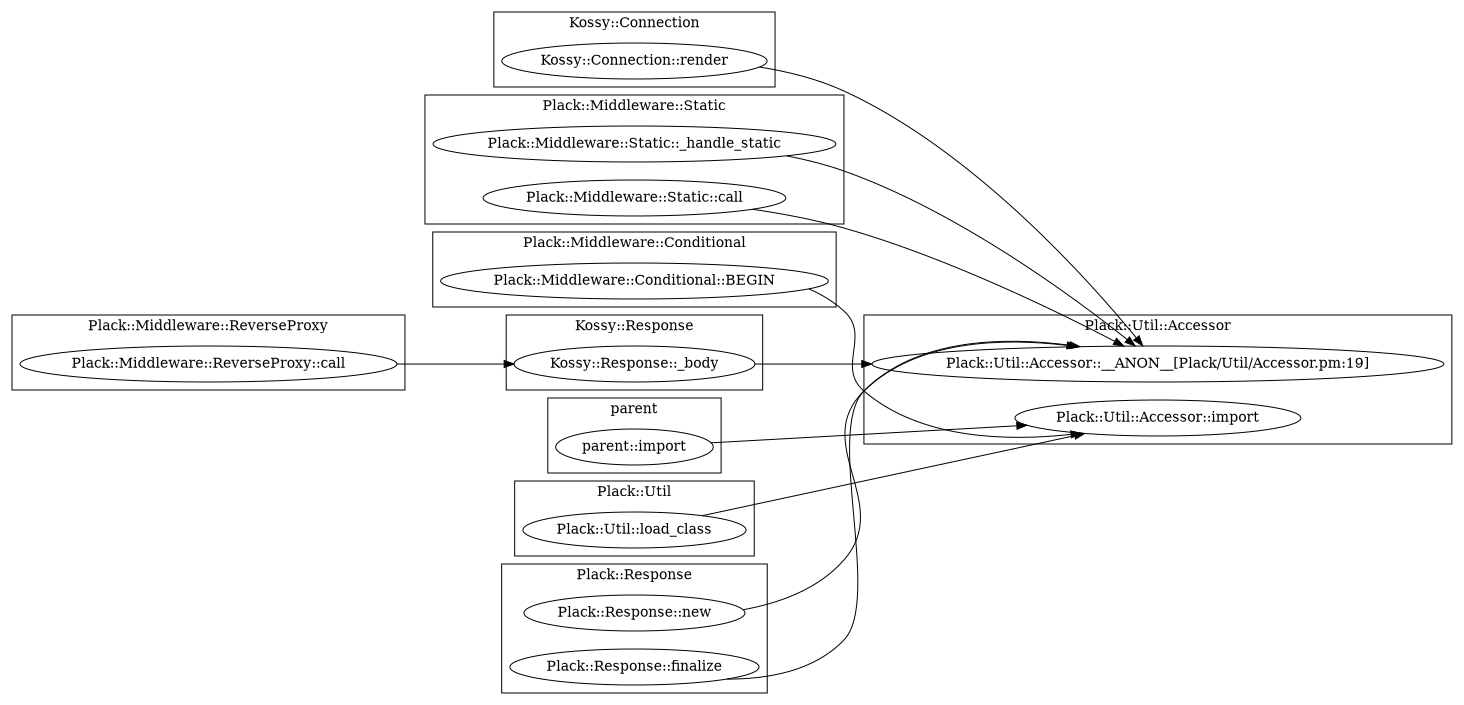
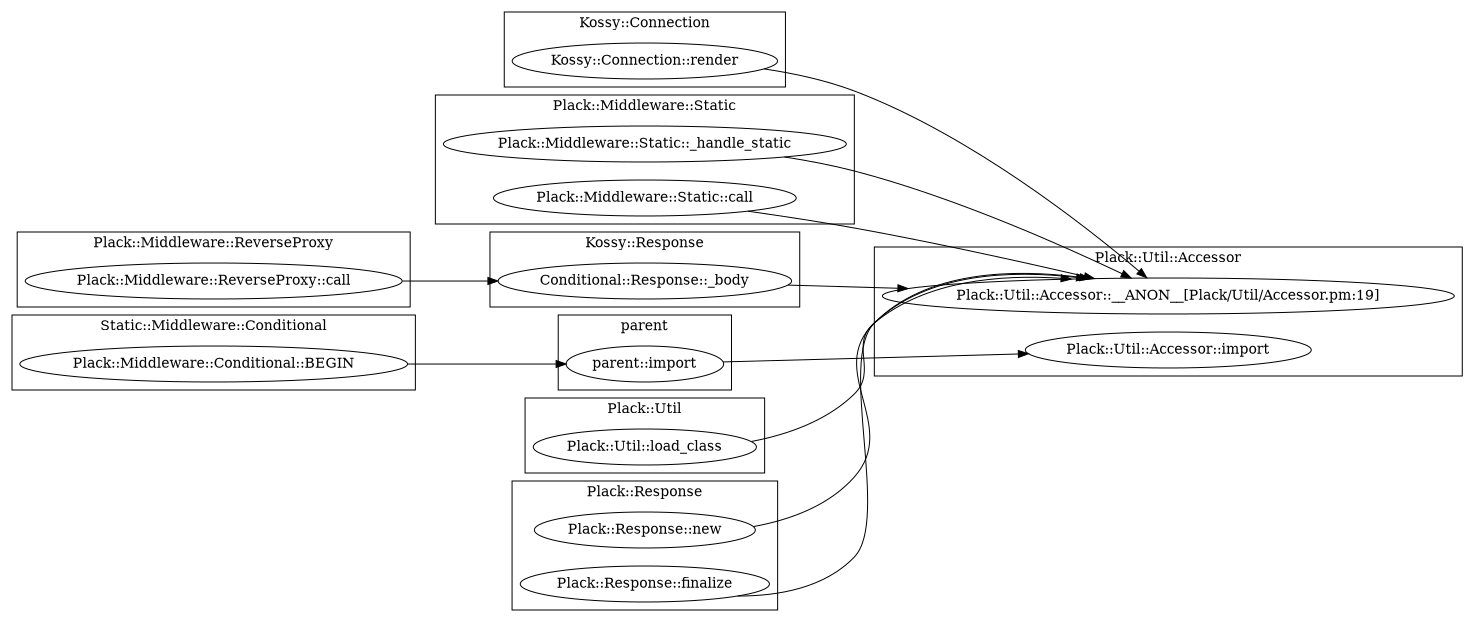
cluster "Plack::Middleware::Conditional": label "Plack::Middleware::Conditional" -> "Static::Middleware::Conditional"
node "Kossy::Response::_body": label "Kossy::Response::_body" -> "Conditional::Response::_body"
edge "Plack::Middleware::Conditional::BEGIN" -> "Plack::Util::Accessor::import": now "Plack::Middleware::Conditional::BEGIN" -> "parent::import"
edge "Plack::Util::load_class" -> "Plack::Util::Accessor::import": now "Plack::Util::load_class" -> "Plack::Util::Accessor::__ANON__[Plack/Util/Accessor.pm:19]"
